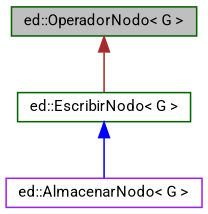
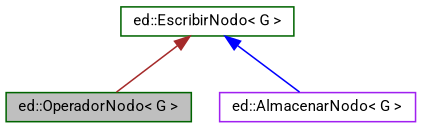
edge "ed::EscribirNodo< G >" -> "ed::OperadorNodo< G >": reversed
